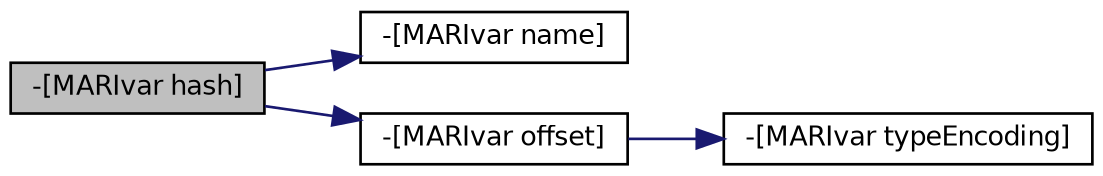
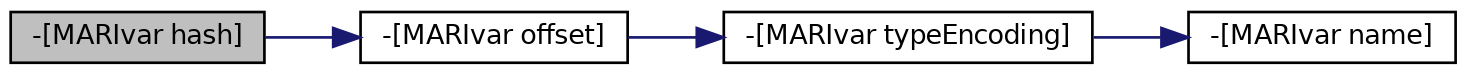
edge "-[MARIvar hash]" -> "-[MARIvar name]": now "-[MARIvar typeEncoding]" -> "-[MARIvar name]"
